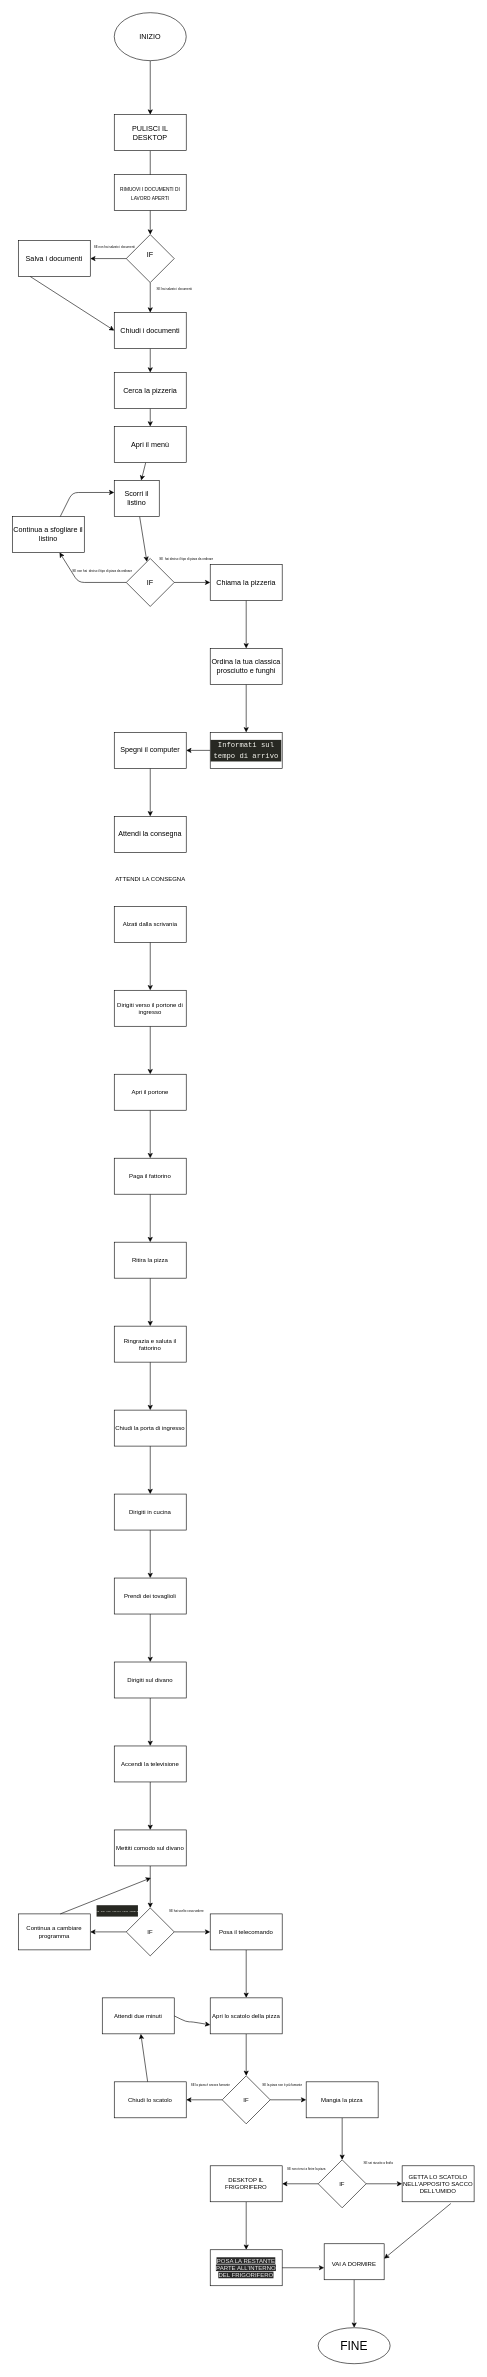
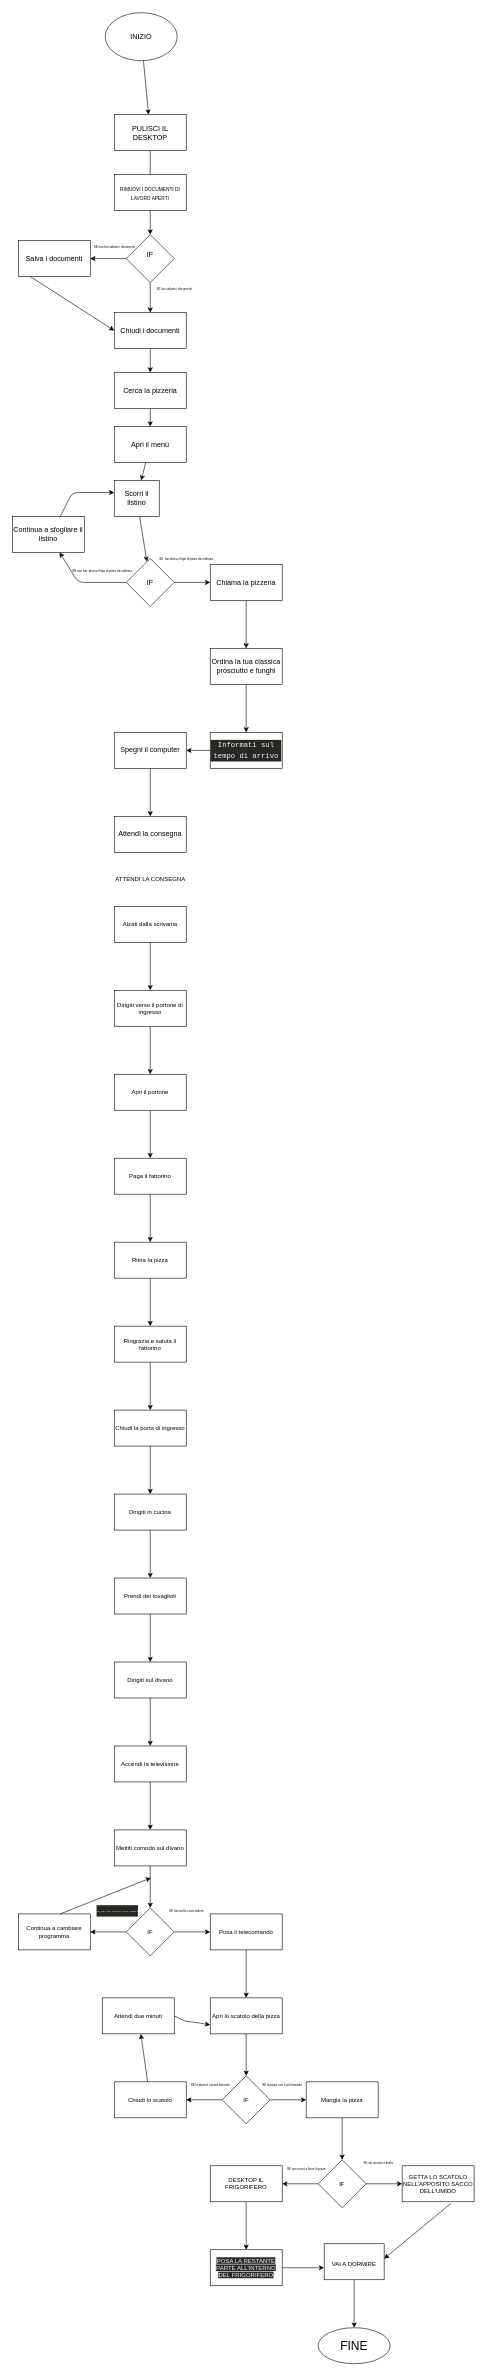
node "INIZIO": moved (150, 36) -> (141, 36)
